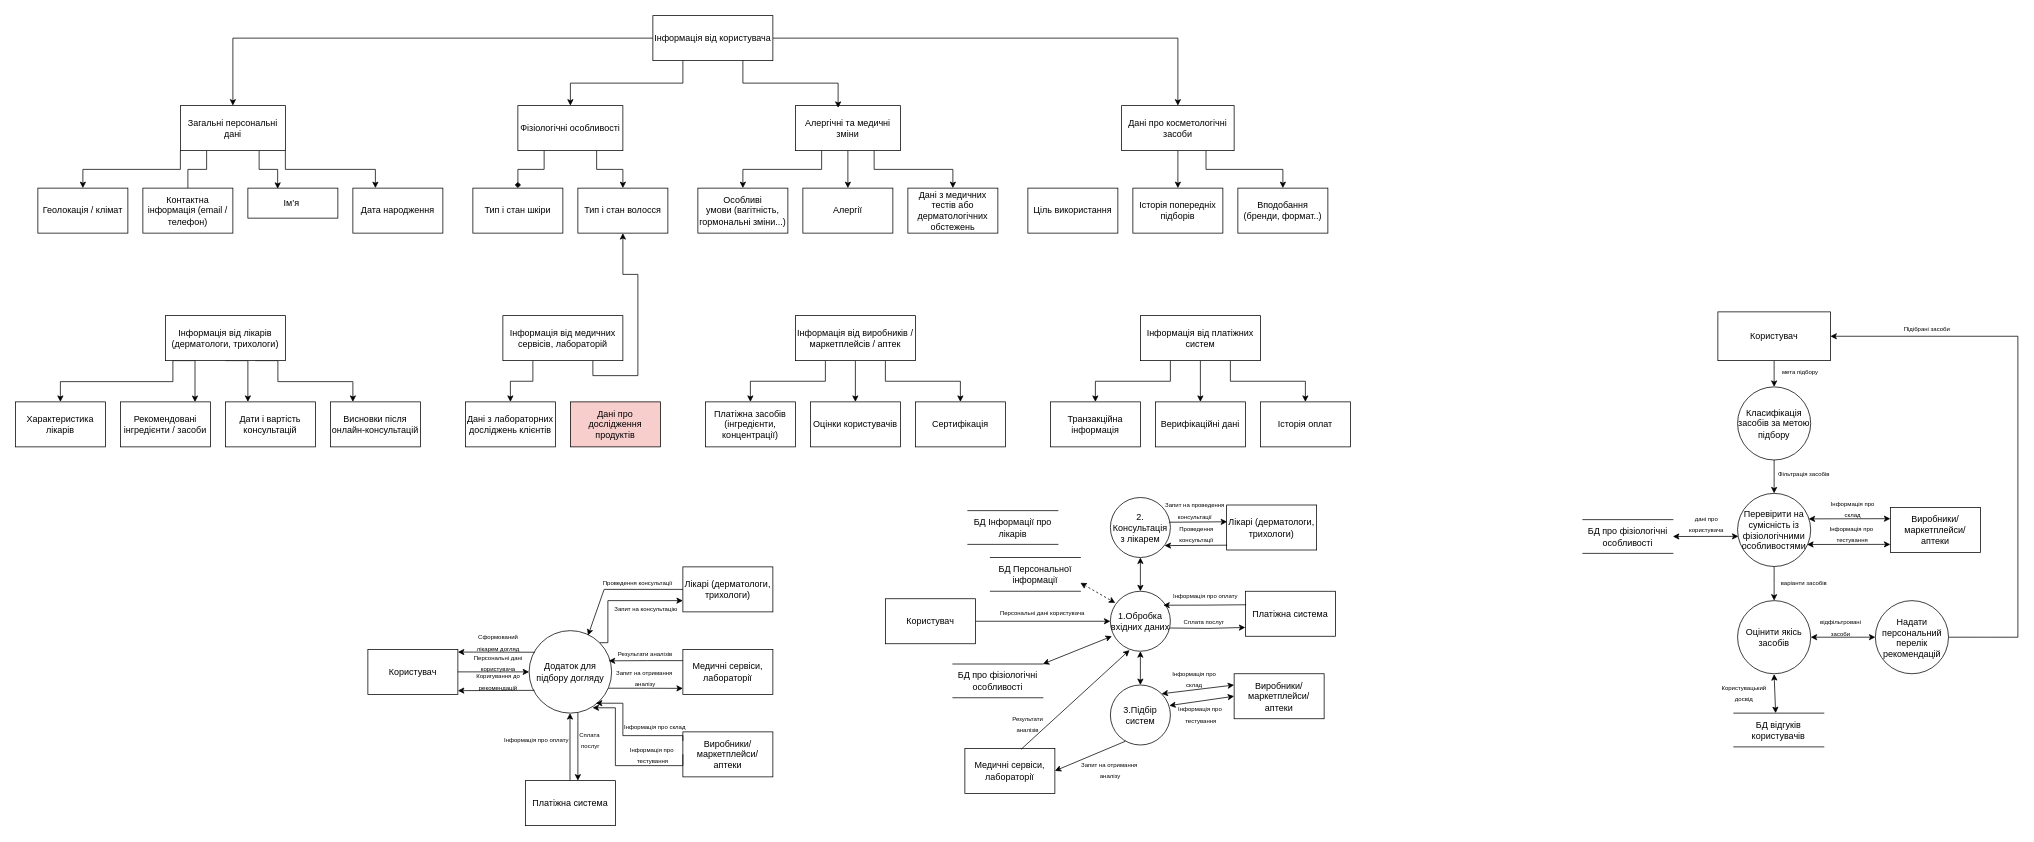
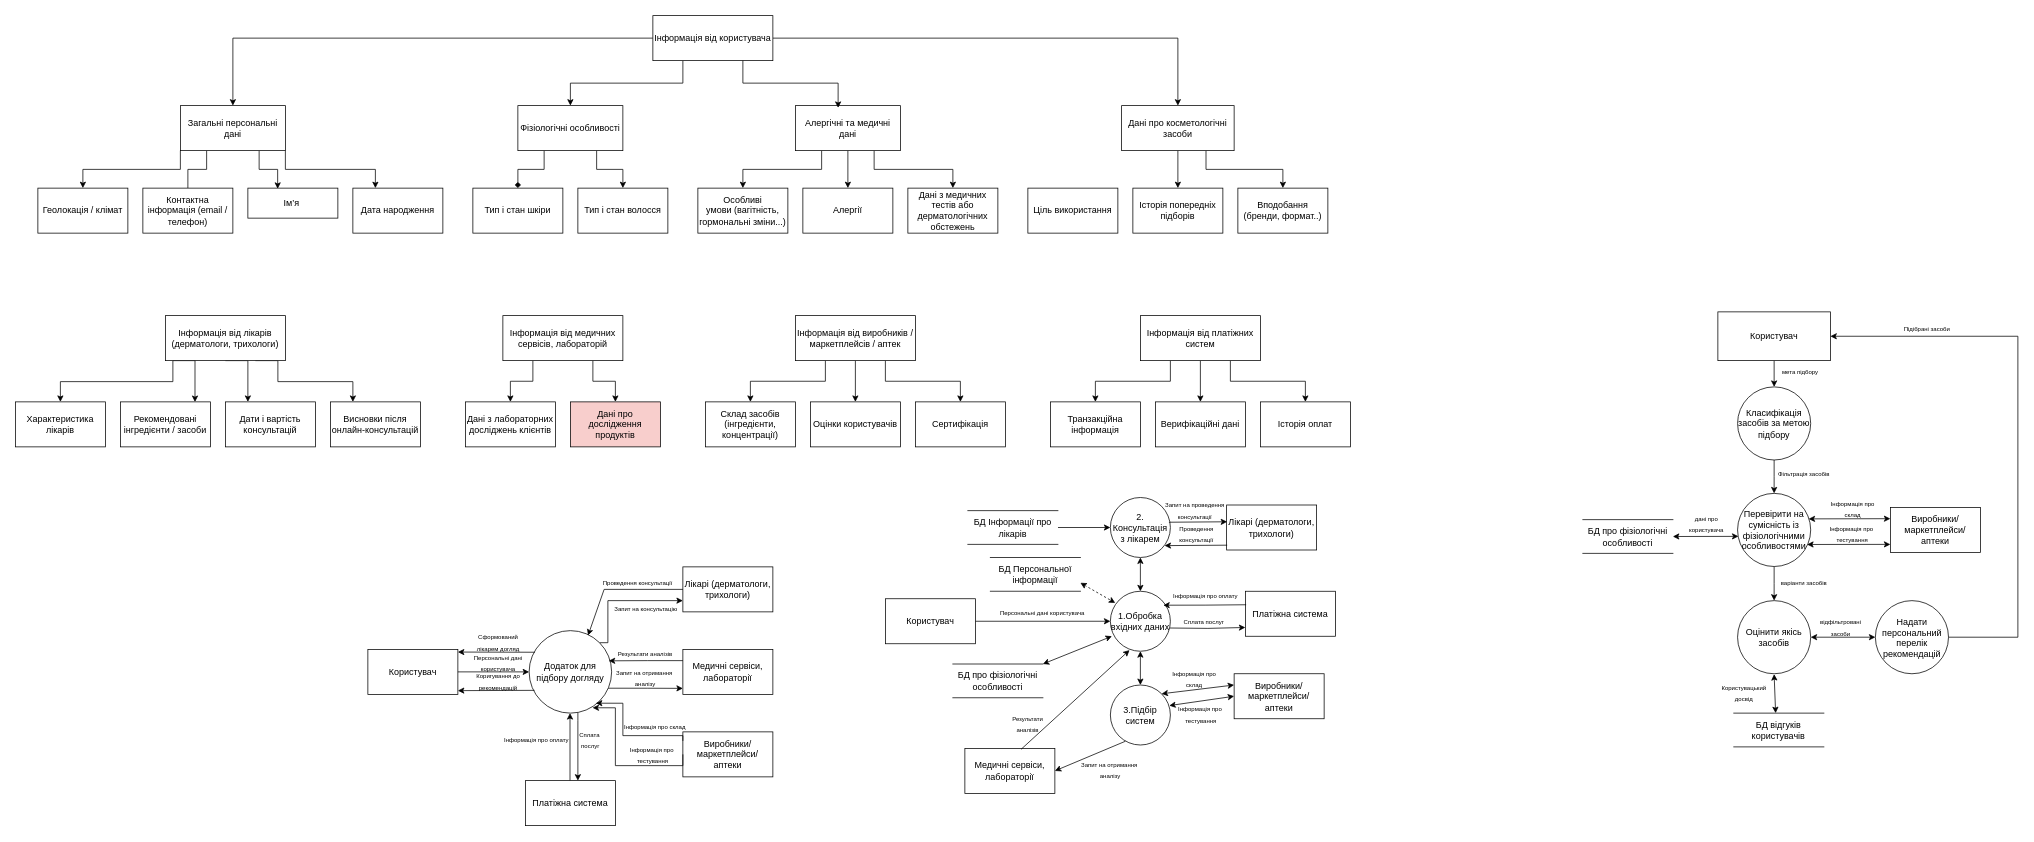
node "Алергічні та медичні зміни": label "Алергічні та медичні зміни" -> "Алергічні та медичні дані"
edge "Інформація від медичних сервісів, лабораторій" -> "Тип і стан волосся": now "Інформація від медичних сервісів, лабораторій" -> "Дані про дослідження продуктів"
node "Платіжна засобів (інгредієнти, концентрації)": label "Платіжна засобів (інгредієнти, концентрації)" -> "Склад засобів (інгредієнти, концентрації)"
edge "БД Інформації про лікарів" -> "2. Консультація з лікарем": added
